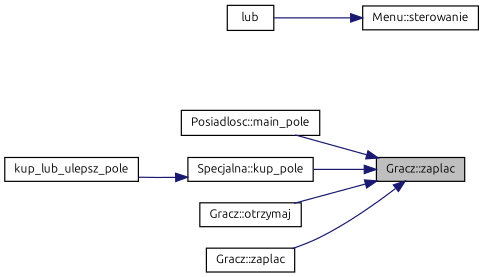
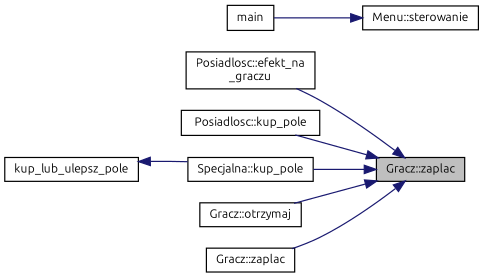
node "lub": label "lub" -> "main"
node "Posiadlosc::efekt_na _graczu": added
node "Posiadlosc::main_pole": label "Posiadlosc::main_pole" -> "Posiadlosc::kup_pole"
edge "kup_lub_ulepsz_pole" -> "Specjalna::kup_pole": reversed
